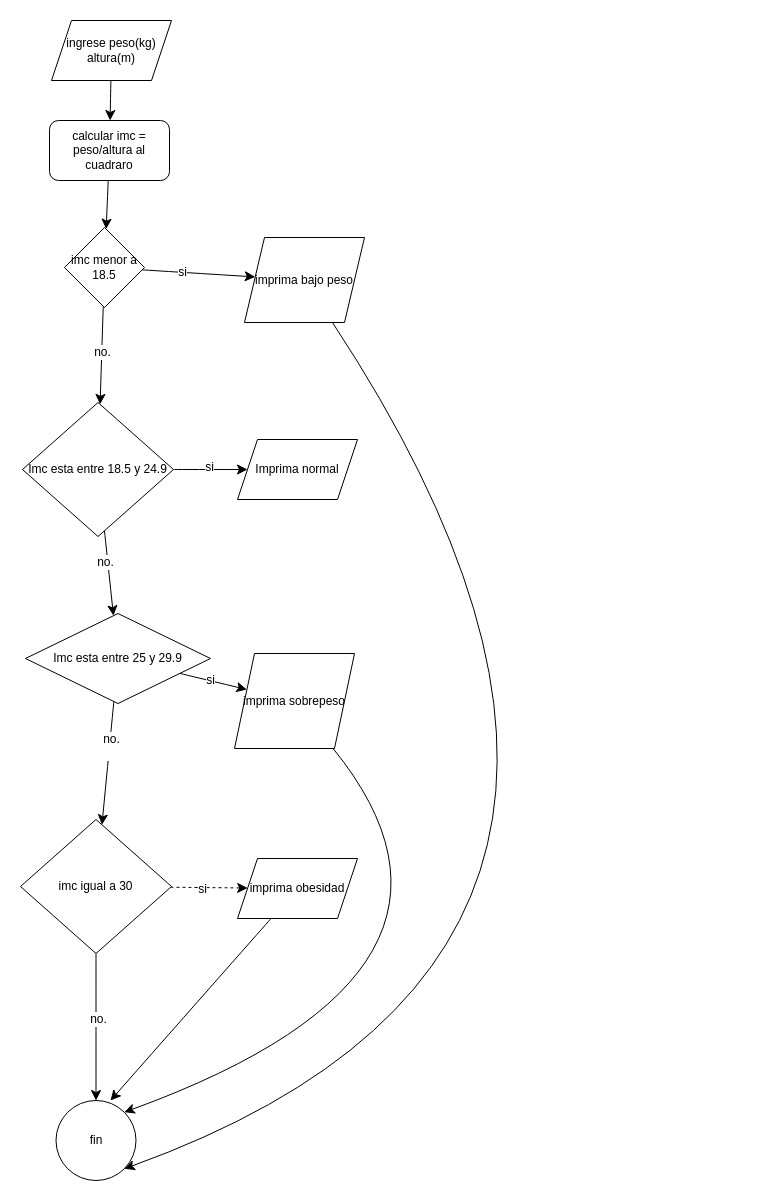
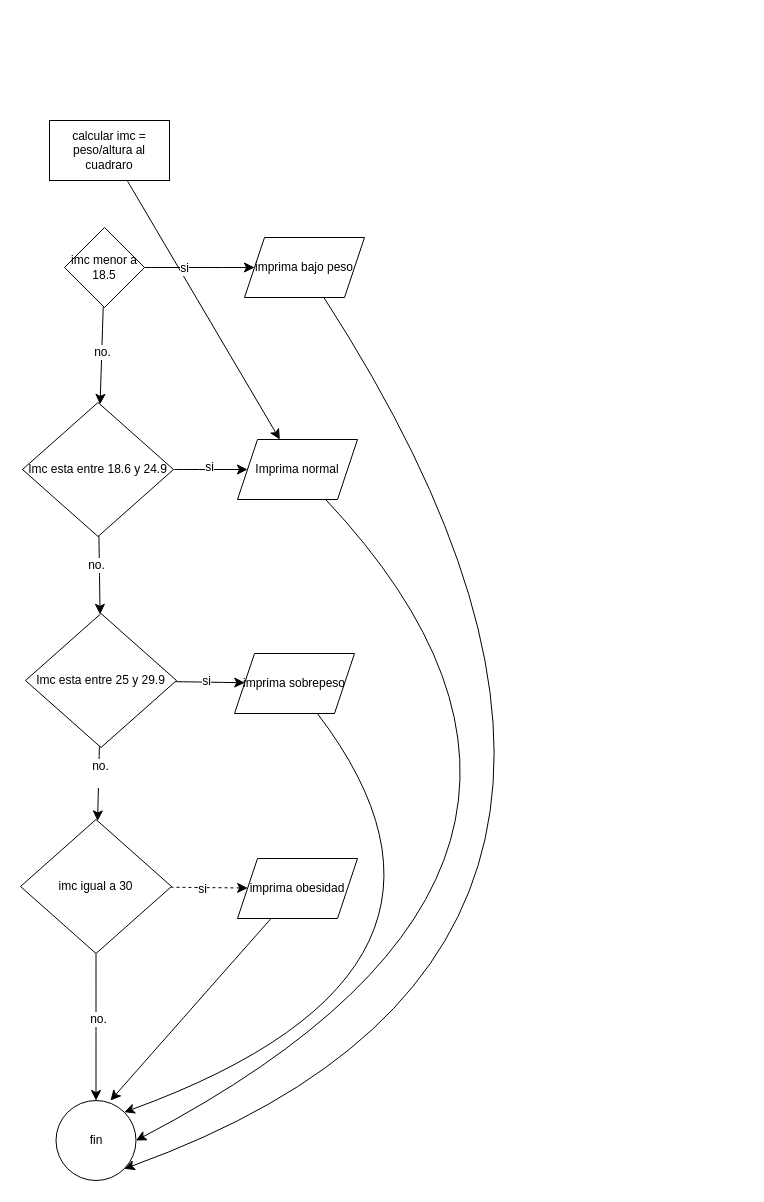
node "ingrese peso(kg) altura(m)": removed
edge "ingrese peso(kg) altura(m)" -> "calcular imc = peso/altura al cuadraro": removed
node "calcular imc = peso/altura al cuadraro": shape rounded rectangle -> rectangle
edge "calcular imc = peso/altura al cuadraro" -> "imc menor a 18.5": now "calcular imc = peso/altura al cuadraro" -> "Imprima normal"
node "imprima bajo peso": size 120x85 -> 120x60
node "Imc esta entre 18.5 y 24.9": label "Imc esta entre 18.5 y 24.9" -> "Imc esta entre 18.6 y 24.9"
node "Imc esta entre 25 y 29.9": size 185x90 -> 151x134
node "imprima sobrepeso": size 120x95 -> 120x60
edge "Imprima normal" -> "fin": added
